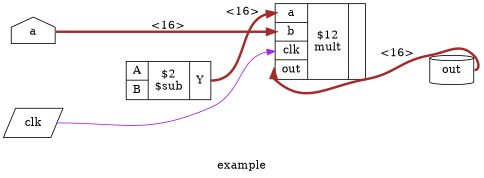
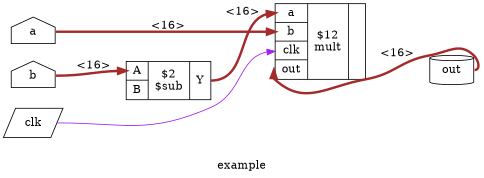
node "b": added
